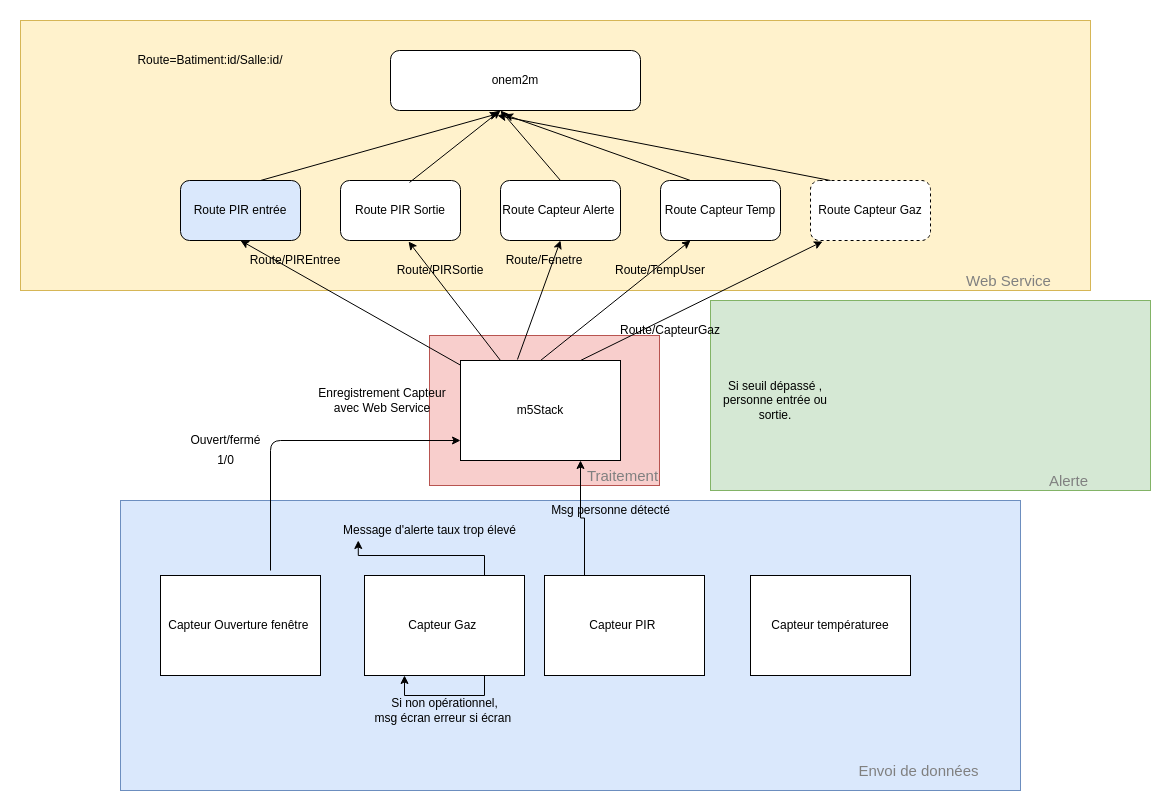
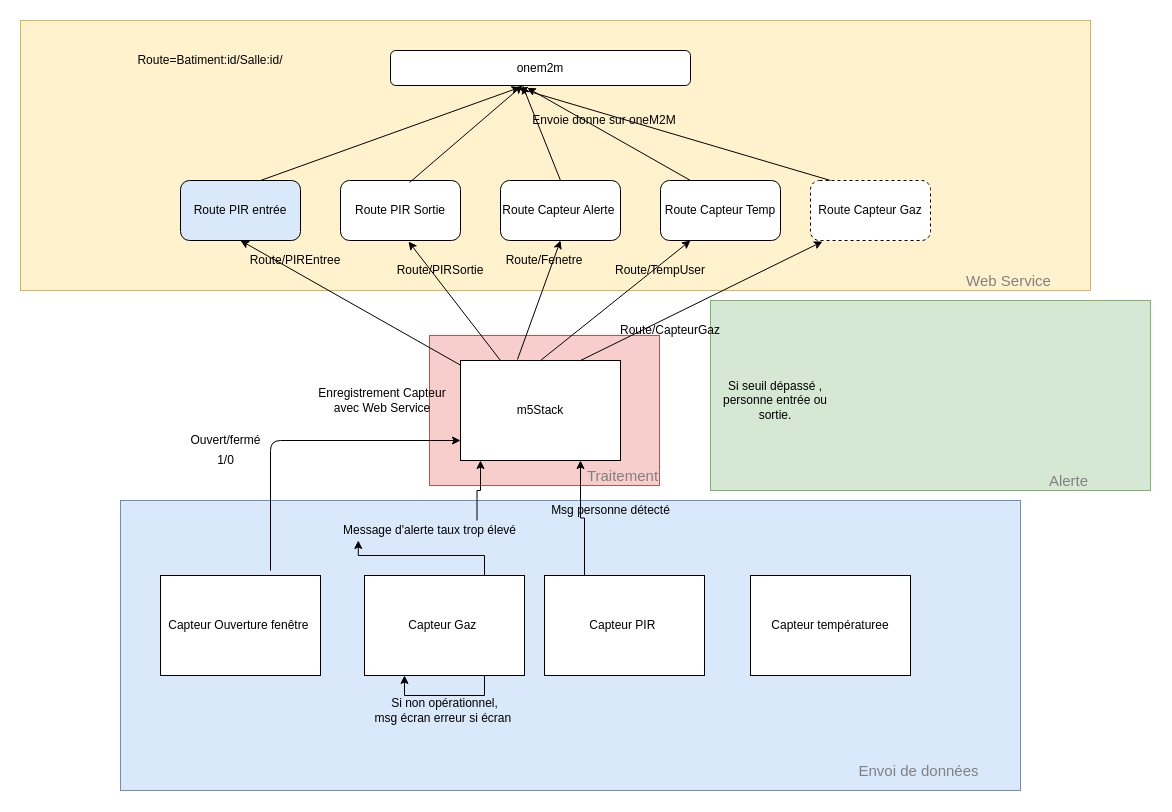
node "onem2m": size 250x60 -> 300x35
node "Envoie donne sur oneM2M": added
edge "Message d'alerte taux trop élevé" -> "m5Stack": added
